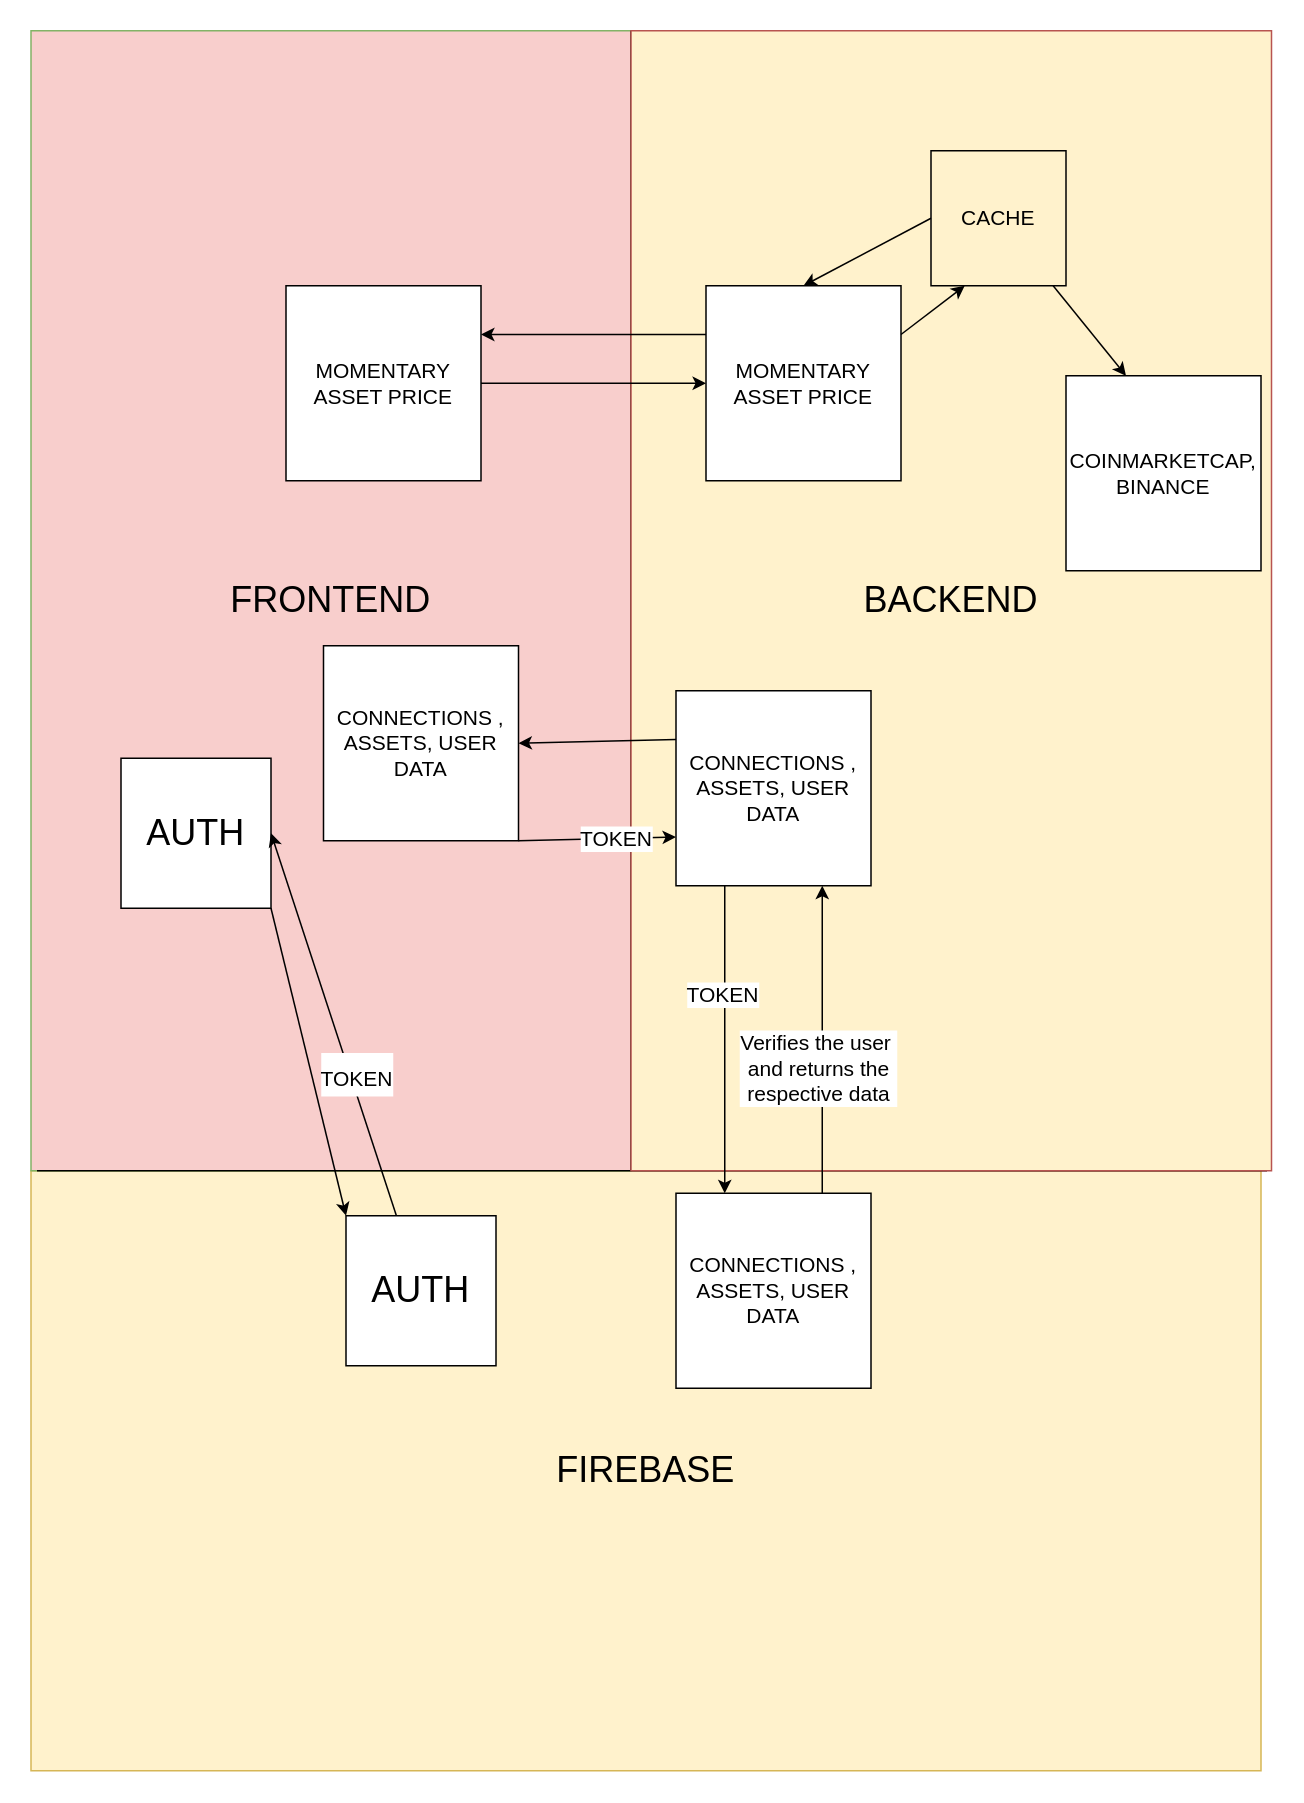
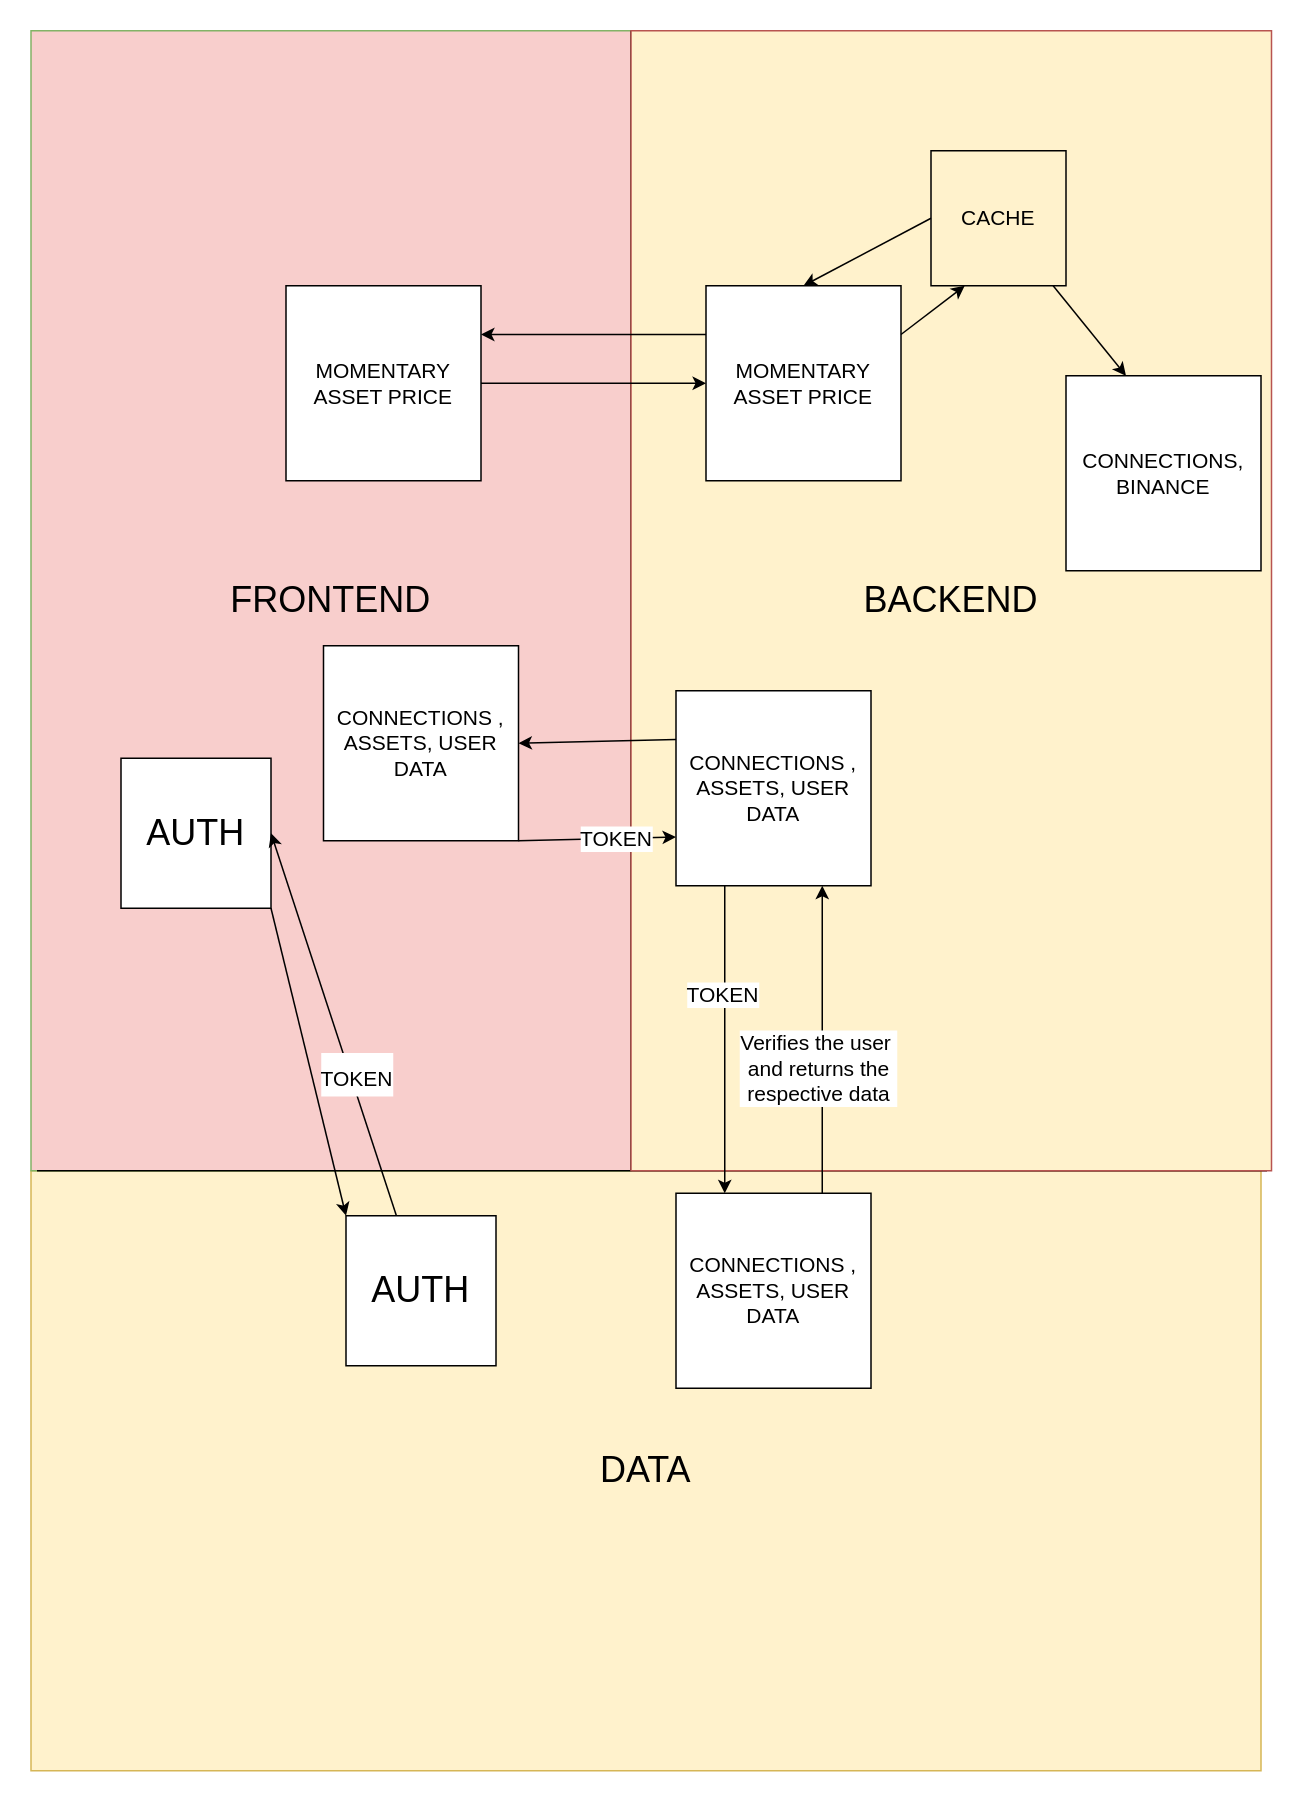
node "COINMARKETCAP, BINANCE": label "COINMARKETCAP, BINANCE" -> "CONNECTIONS, BINANCE"
node "FIREBASE": label "FIREBASE" -> "DATA"
